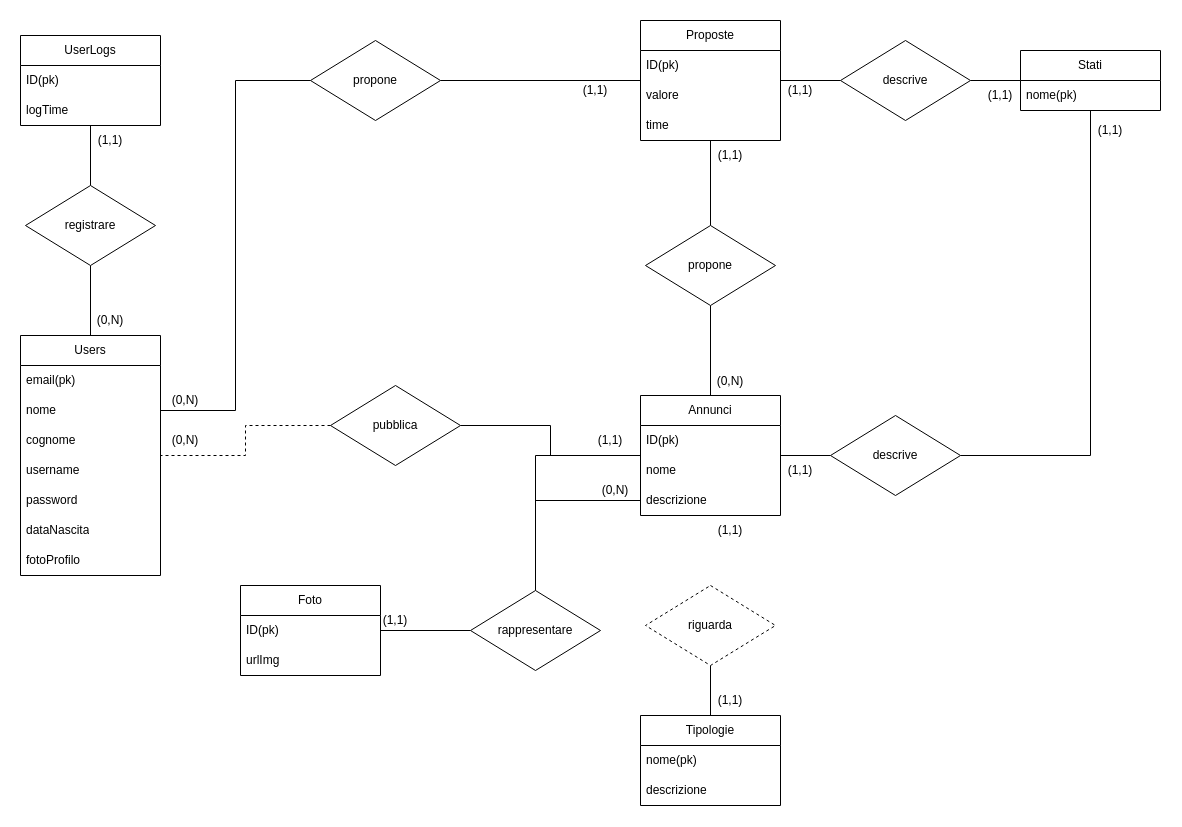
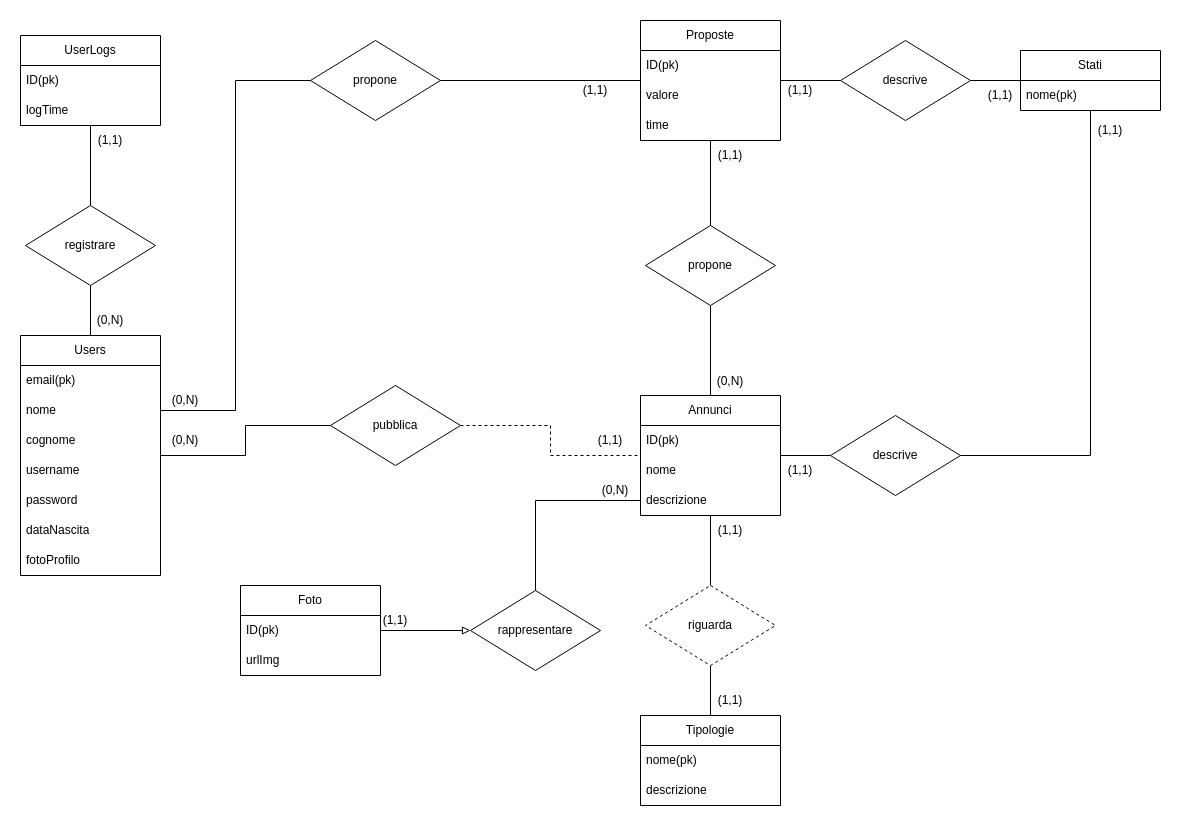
node "registrare": moved (91, 226) -> (91, 246)
edge "pubblica" -- "Annunci": style solid -> dashed
edge "pubblica" -- "Users": style dashed -> solid
edge "Annunci" -- "rappresentare": now "Annunci" -- "riguarda"
edge "Foto" -- "rappresentare": arrowhead none -> block
